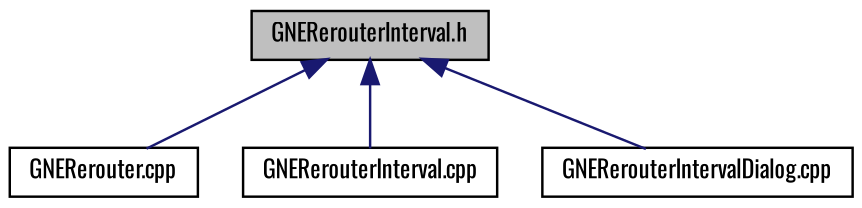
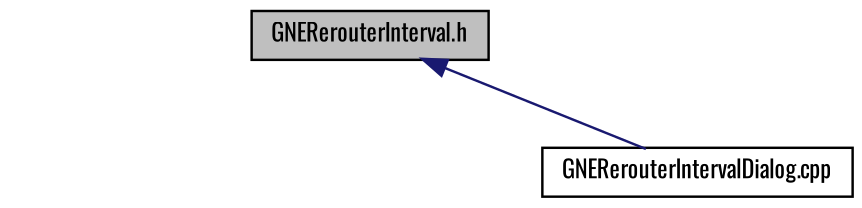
node "GNERerouter.cpp": removed
node "GNERerouterInterval.cpp": removed
